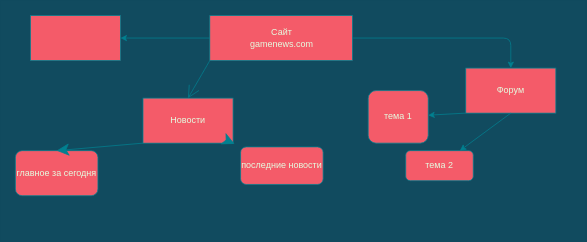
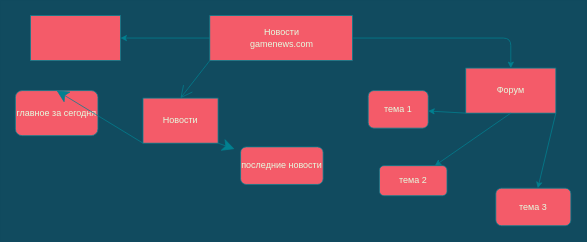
node "Сайт gamenews.com": label "Сайт gamenews.com" -> "Новости gamenews.com"
node "тема 1": size 60x53 -> 60x38
node "Новости": size 90x45 -> 75x45
edge "Форум" -> "тема 3": added
node "тема 2": moved (439, 165) -> (413, 180)
node "главное за сегодня": moved (57, 173) -> (57, 113)
node "тема 3": added
